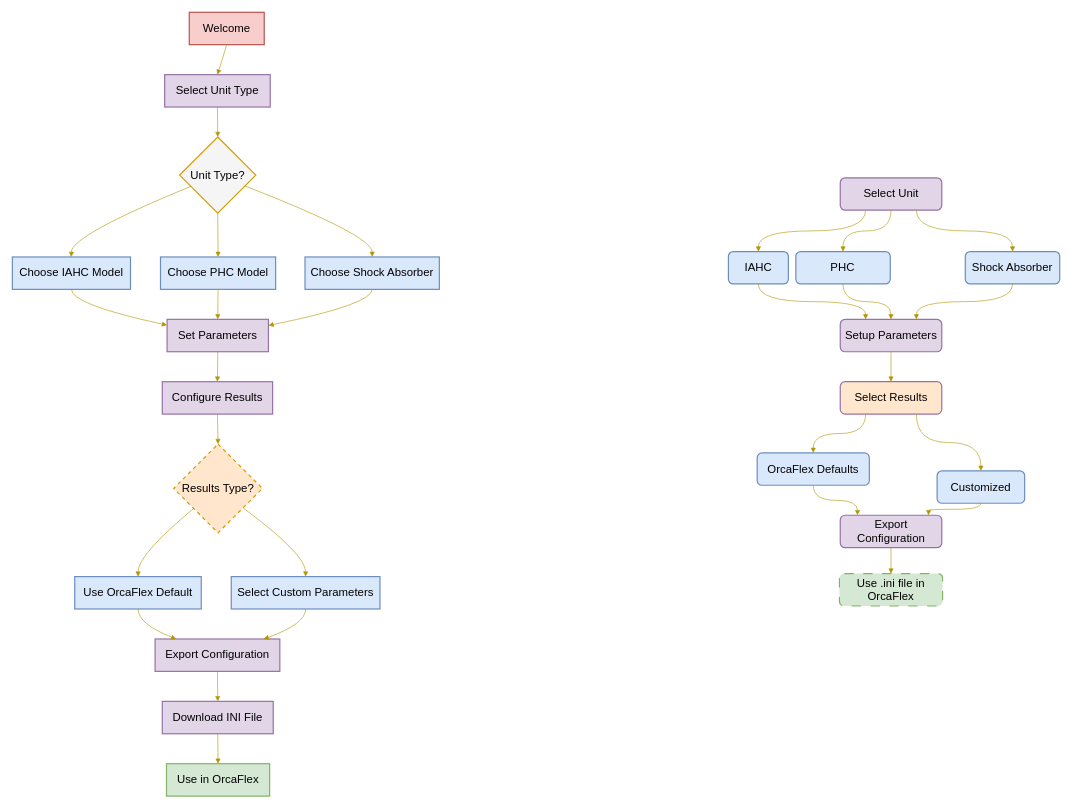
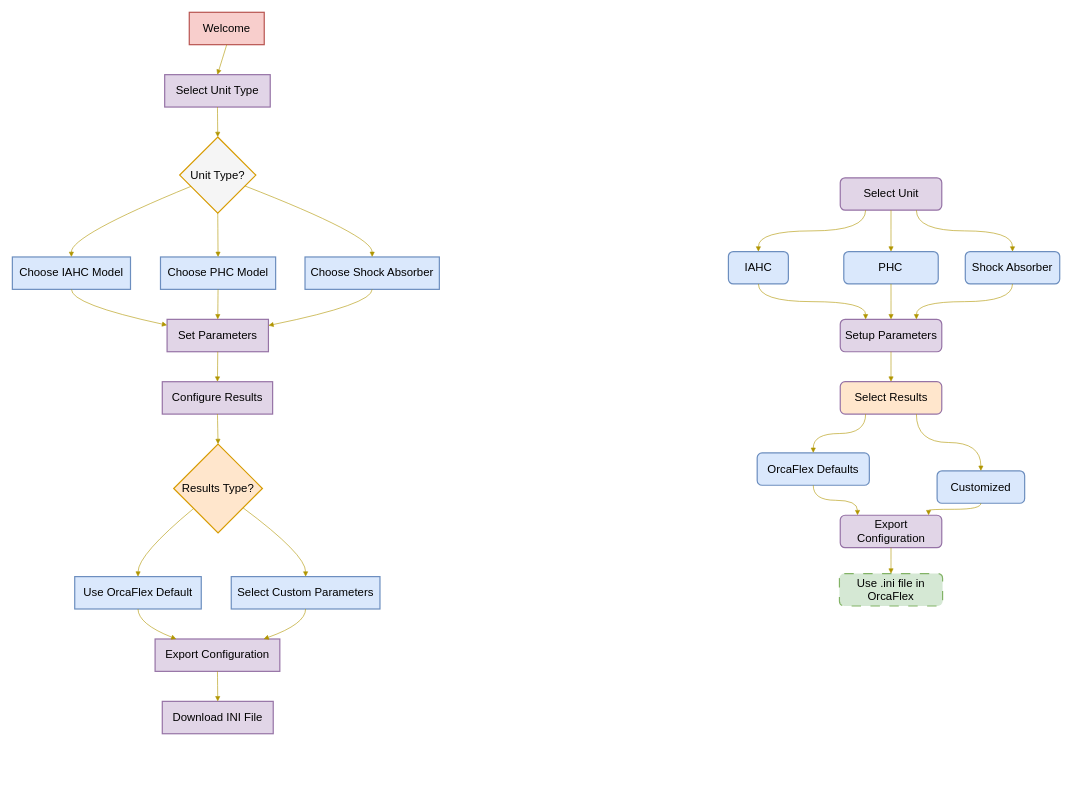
node "PHC": moved (843, 268) -> (891, 268)
node "Results Type?": style dashed -> solid
edge "Download INI File" -> "Use in OrcaFlex": removed
node "Use in OrcaFlex": removed
